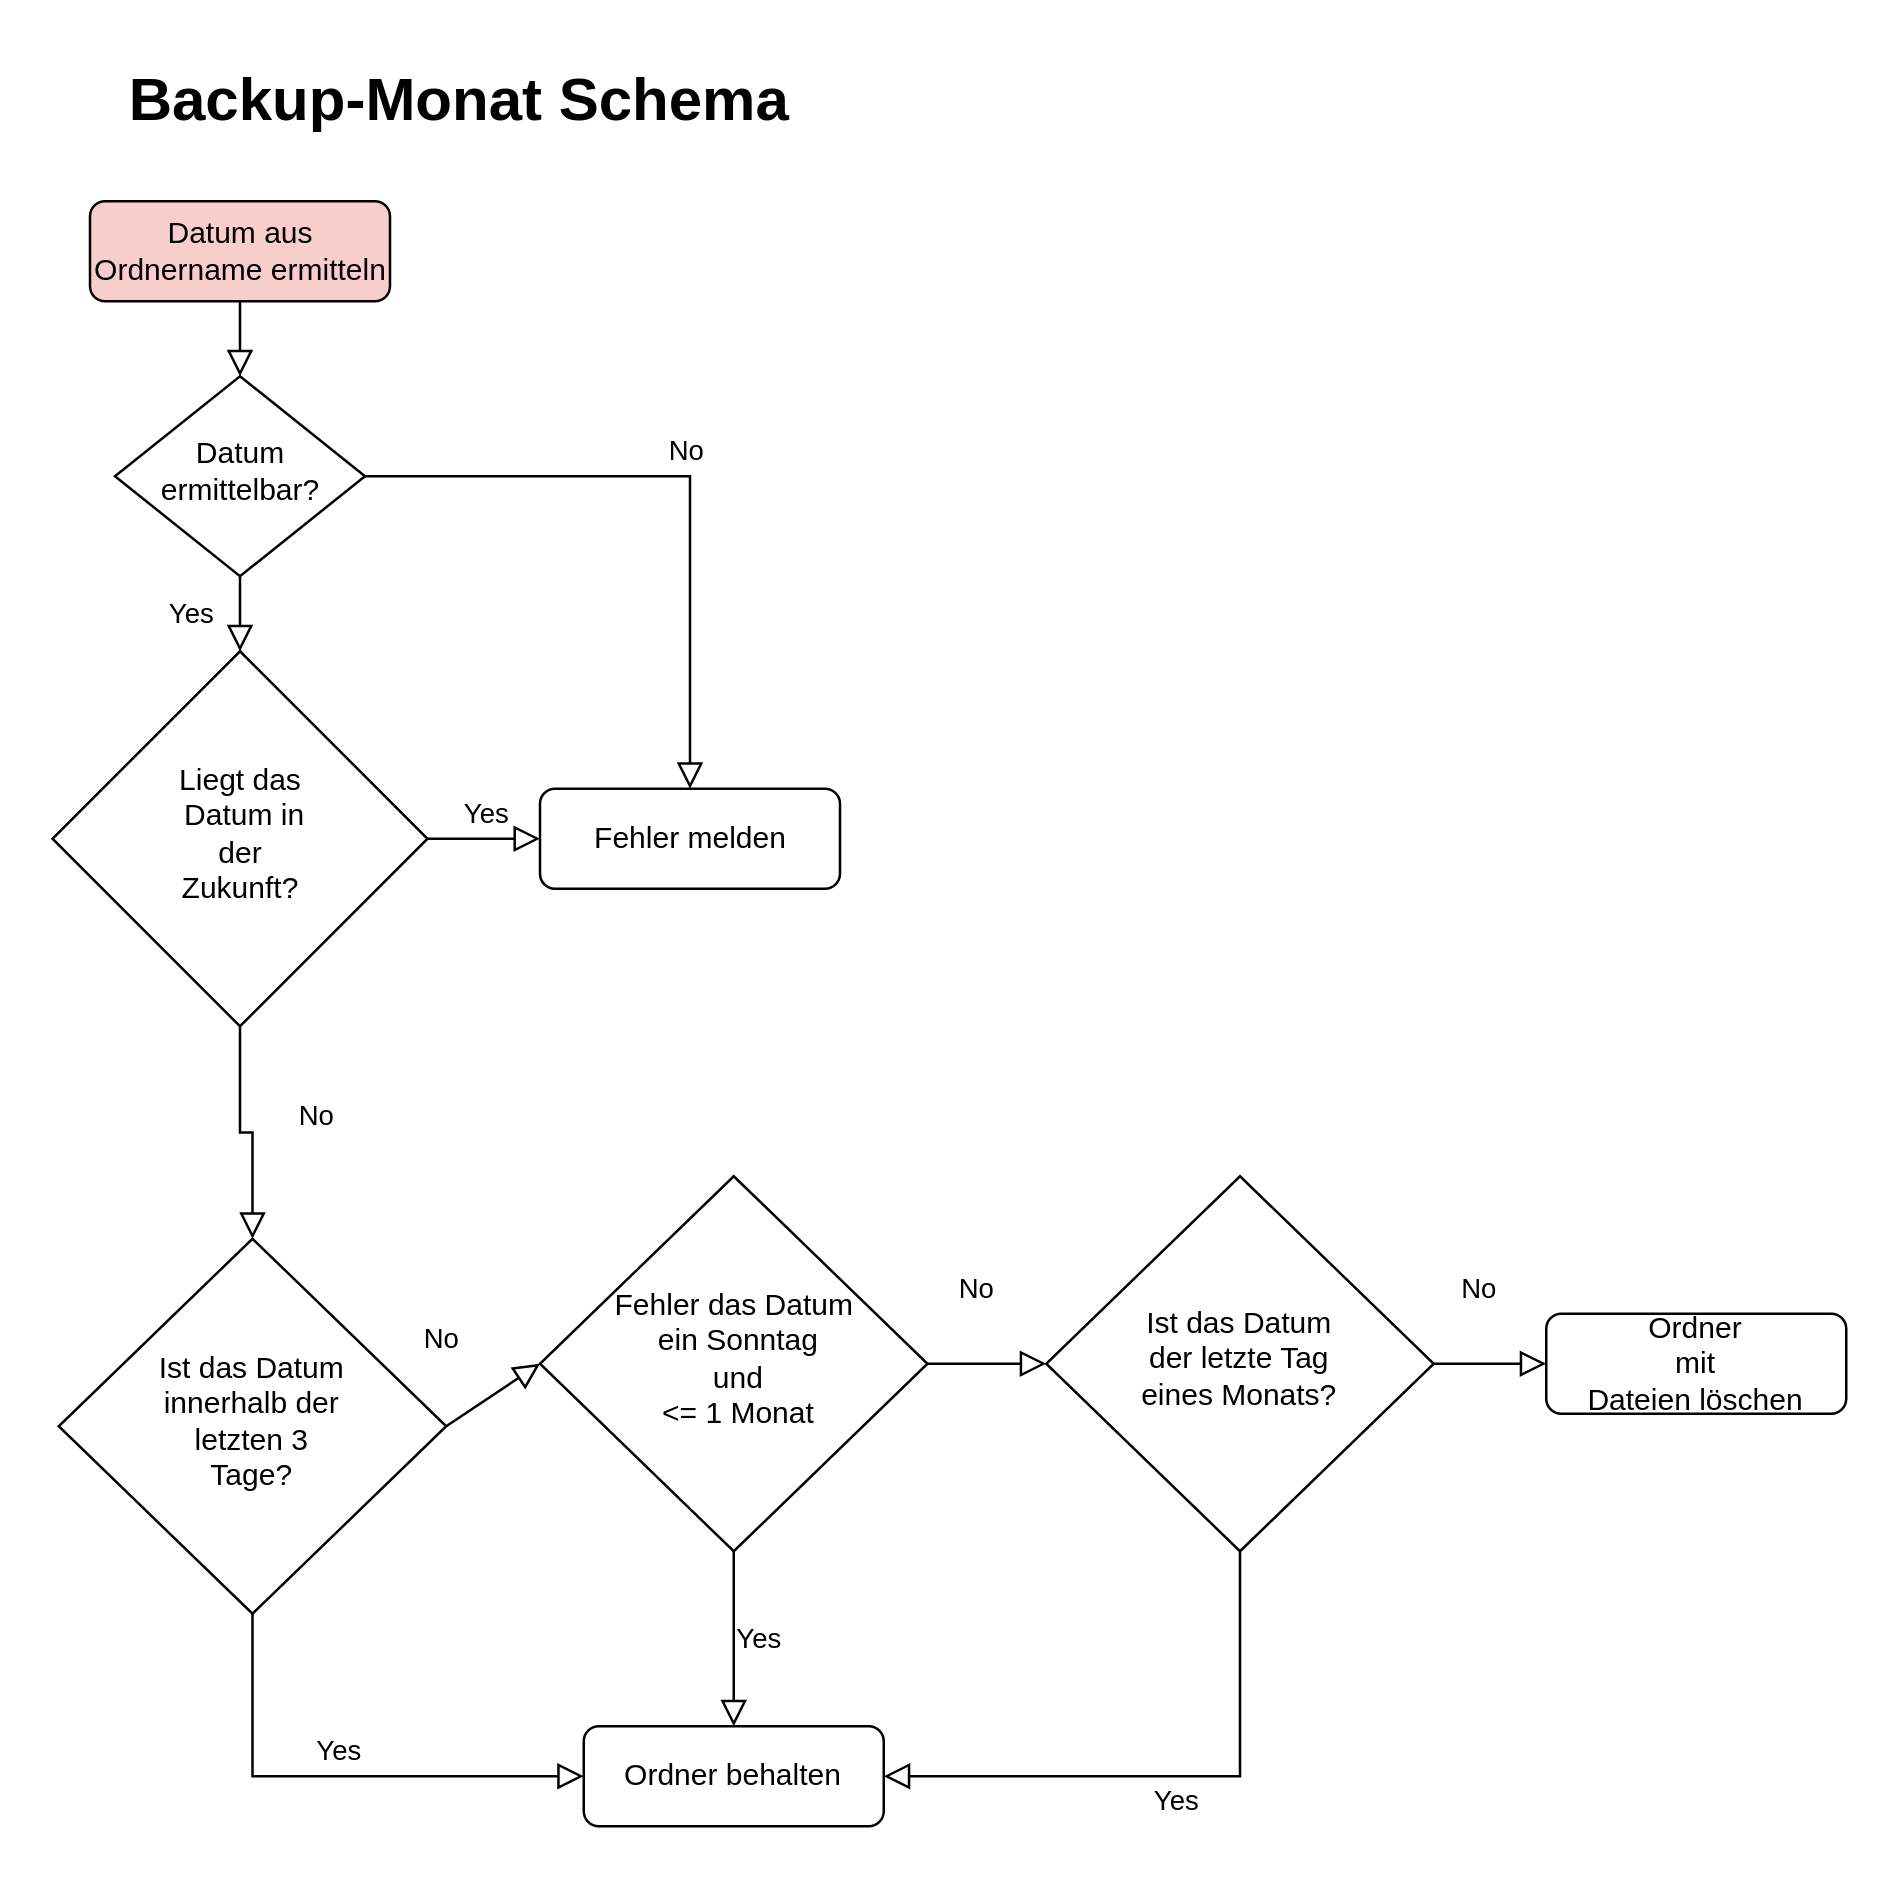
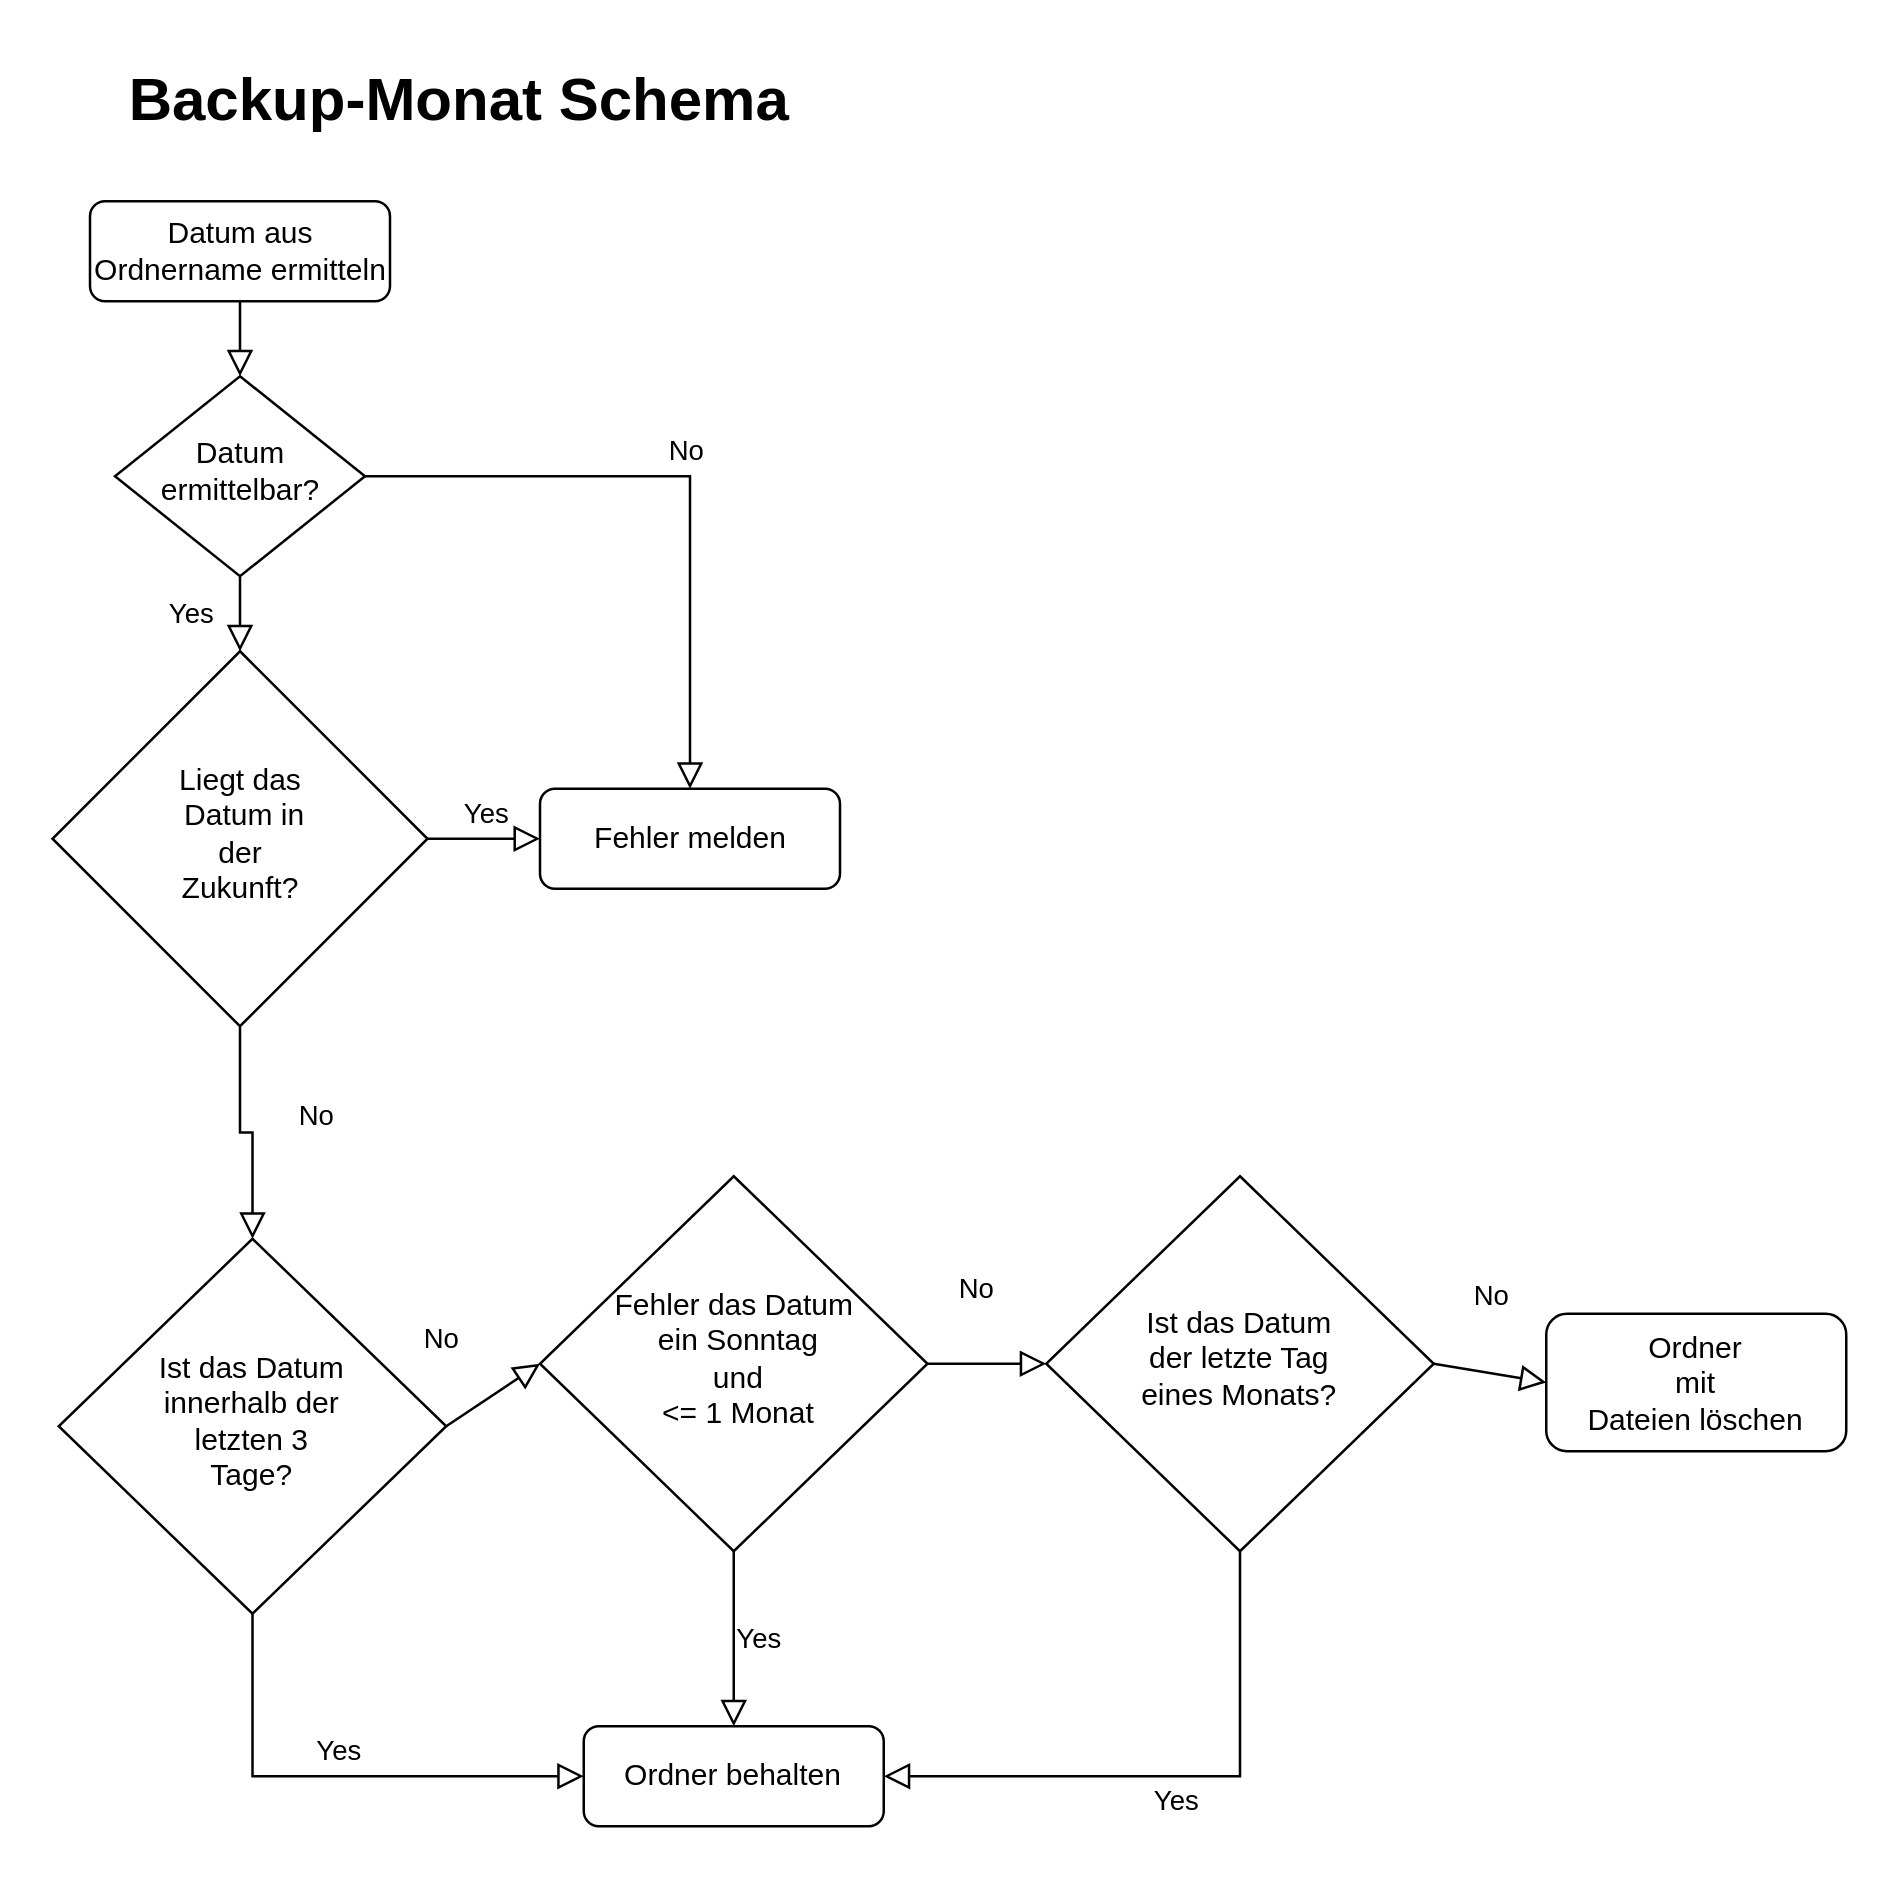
node "Datum aus Ordnername ermitteln": fillcolor #f8cecc -> #ffffff
node "Ordner mit Dateien löschen": size 300x100 -> 300x138
